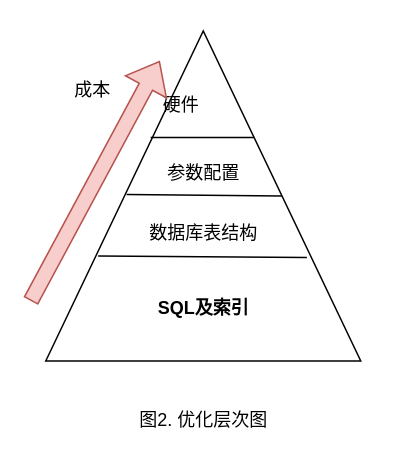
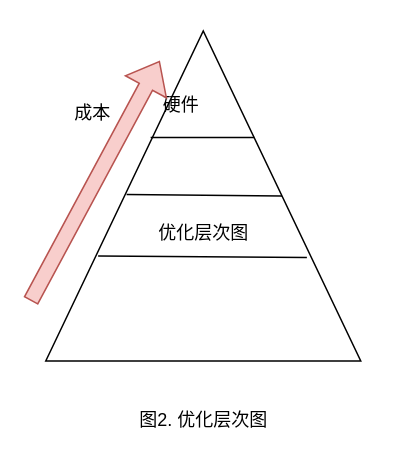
node "成本": moved (92, 91) -> (92, 113)
node "参数配置": removed
node "数据库表结构": label "数据库表结构" -> "优化层次图"
node "SQL及索引": removed
